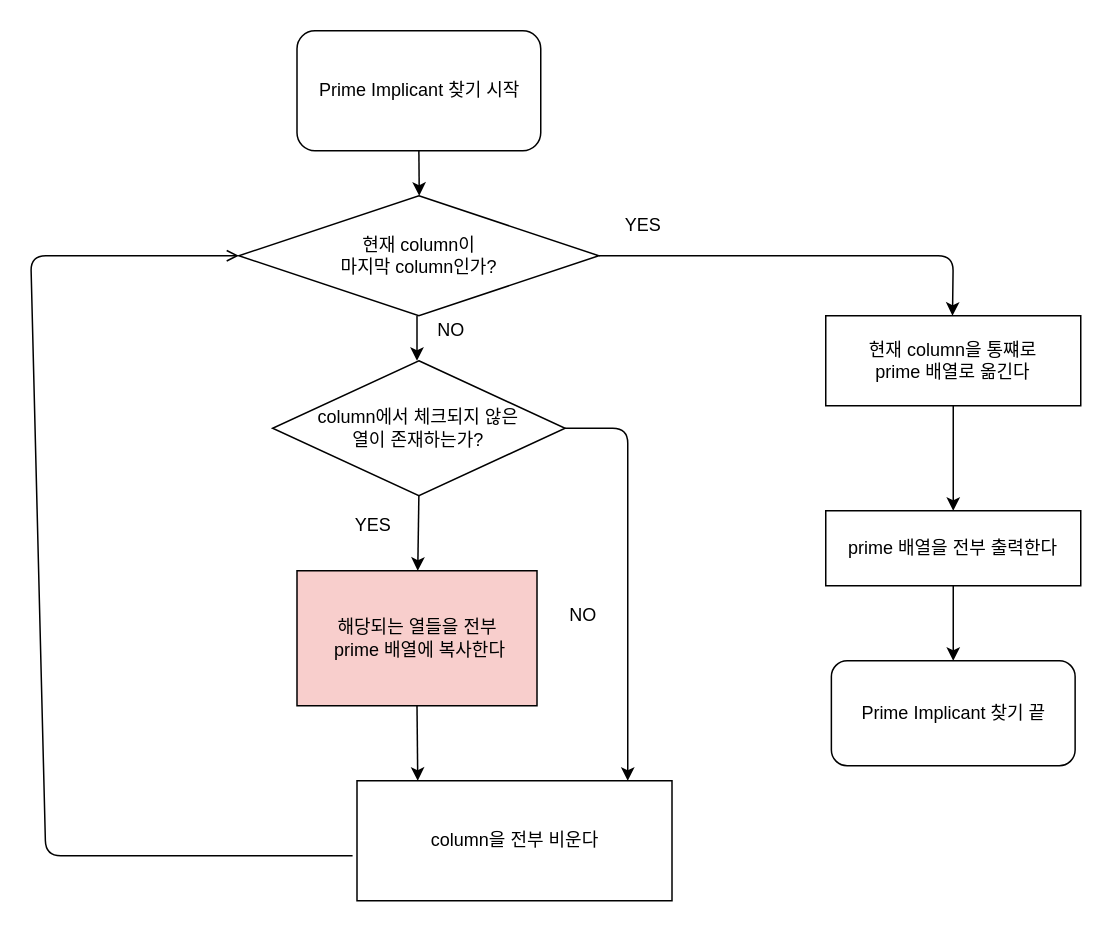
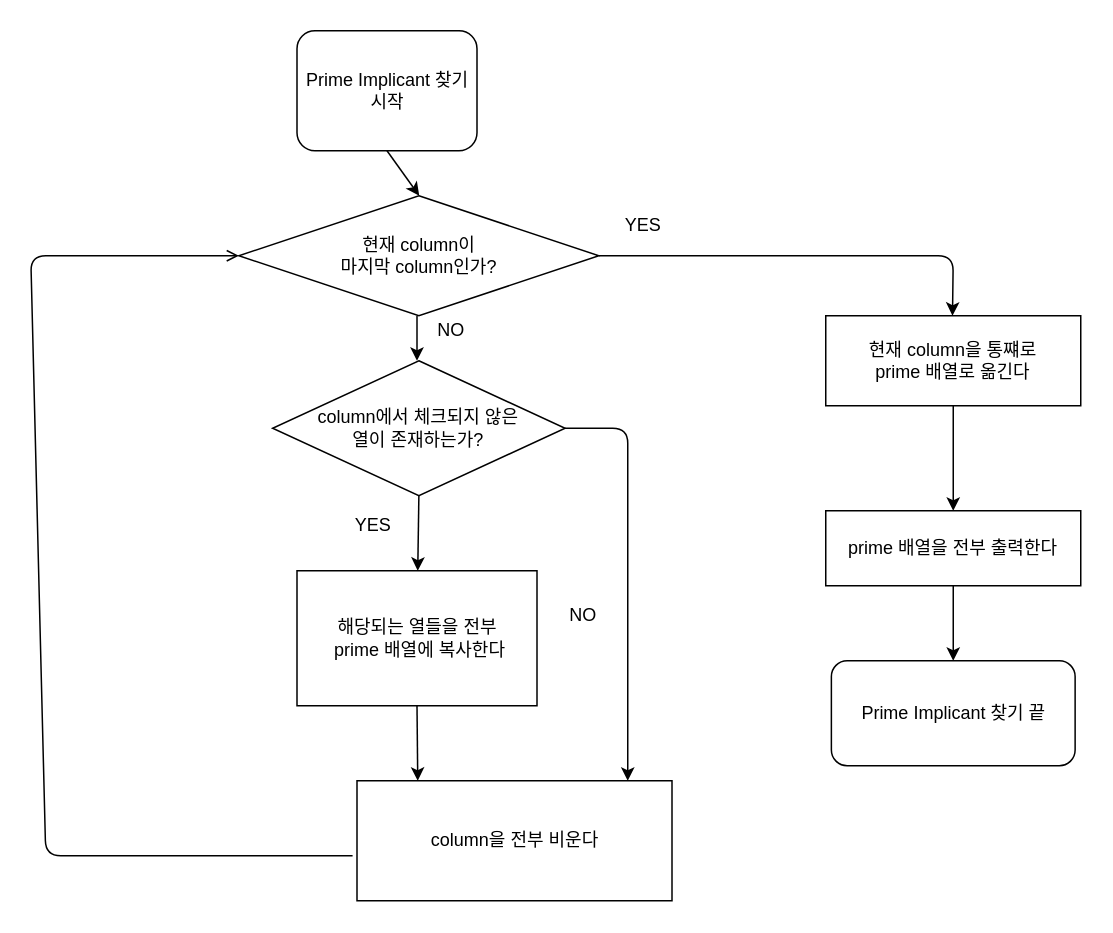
node "Prime Implicant 찾기 시작": size 244x120 -> 180x120
node "해당되는 열들을 전부 prime 배열에 복사한다": fillcolor #f8cecc -> #ffffff
